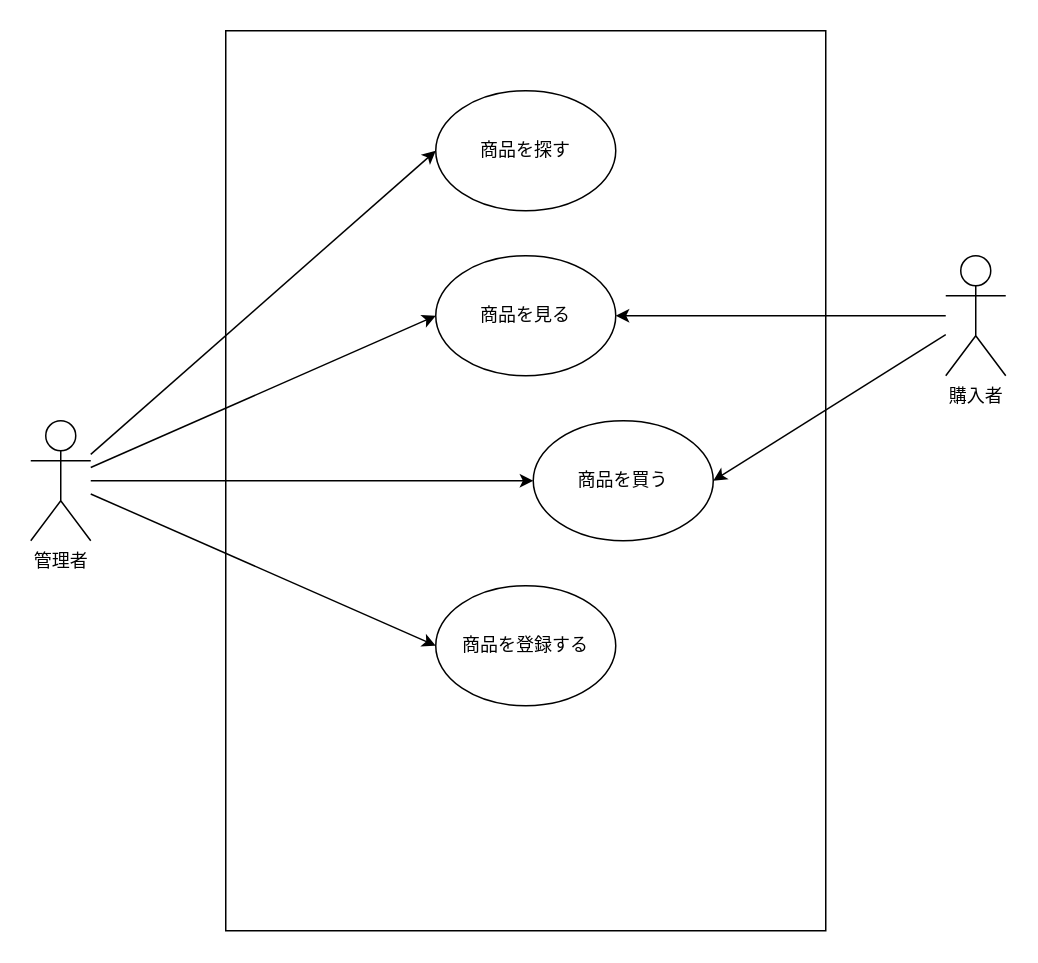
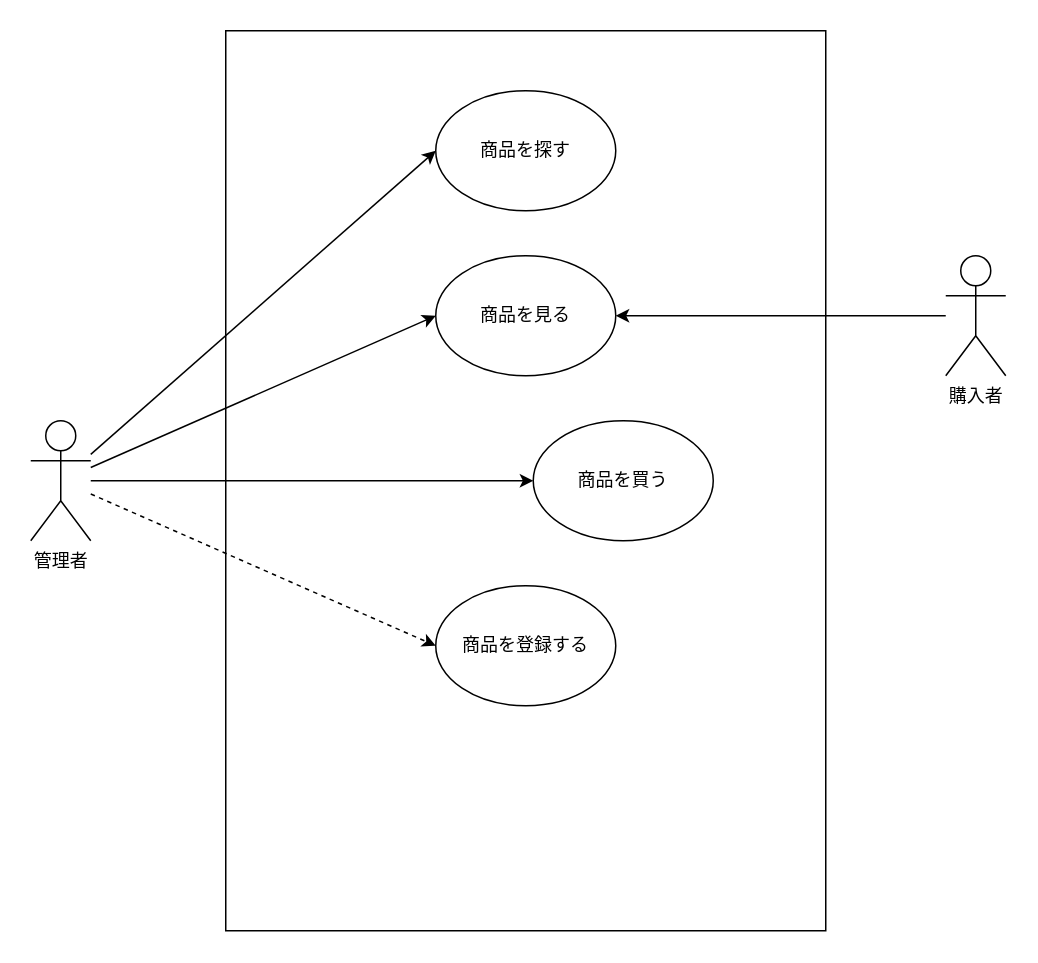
edge "購入者" -> "商品を買う": removed
edge "管理者" -> "商品を登録する": style solid -> dashed
